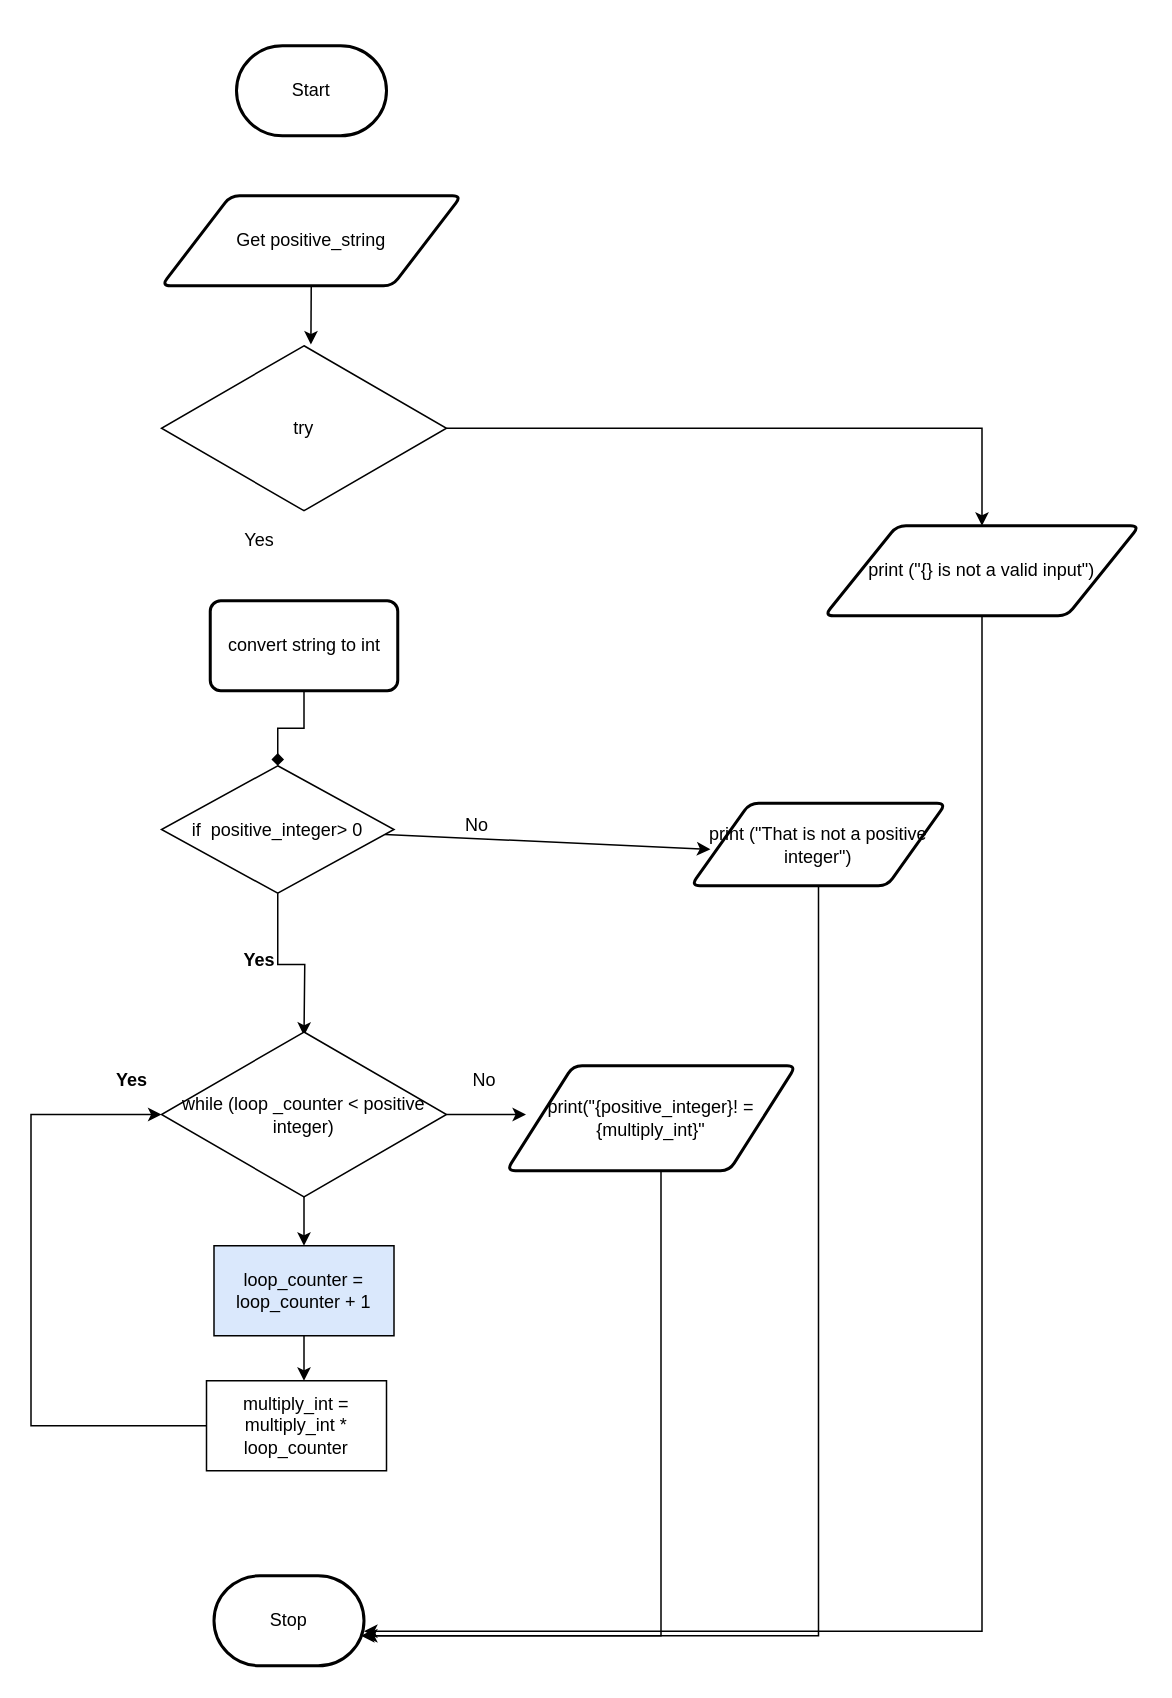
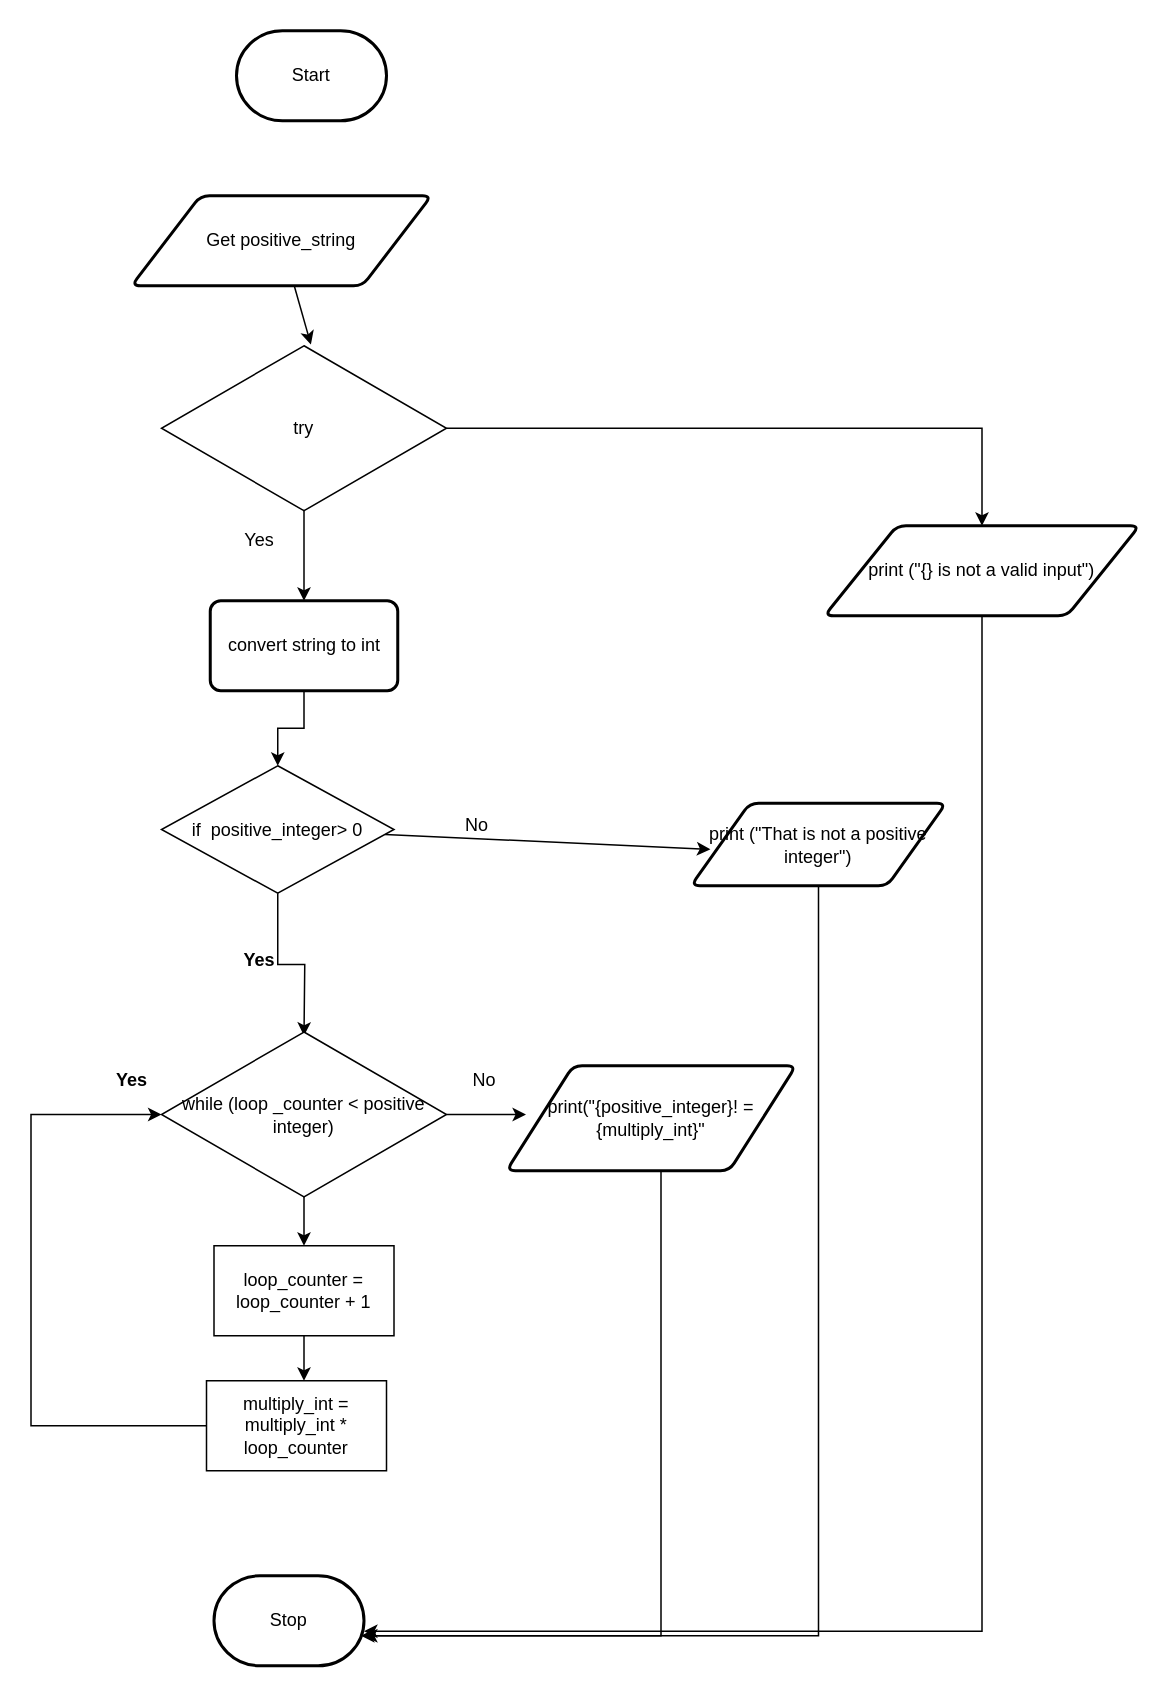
node "Start": moved (311, 91) -> (311, 76)
node "Get positive_string": moved (311, 241) -> (281, 241)
edge "try" -> "convert string to int": added
edge "convert string to int" -> "if positive_integer> 0": arrowhead diamond -> classic
node "loop_counter = loop_counter + 1": fillcolor #dae8fc -> #ffffff
